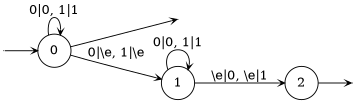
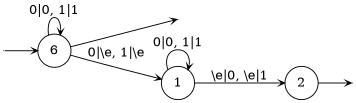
node "0": label "0" -> "6"
